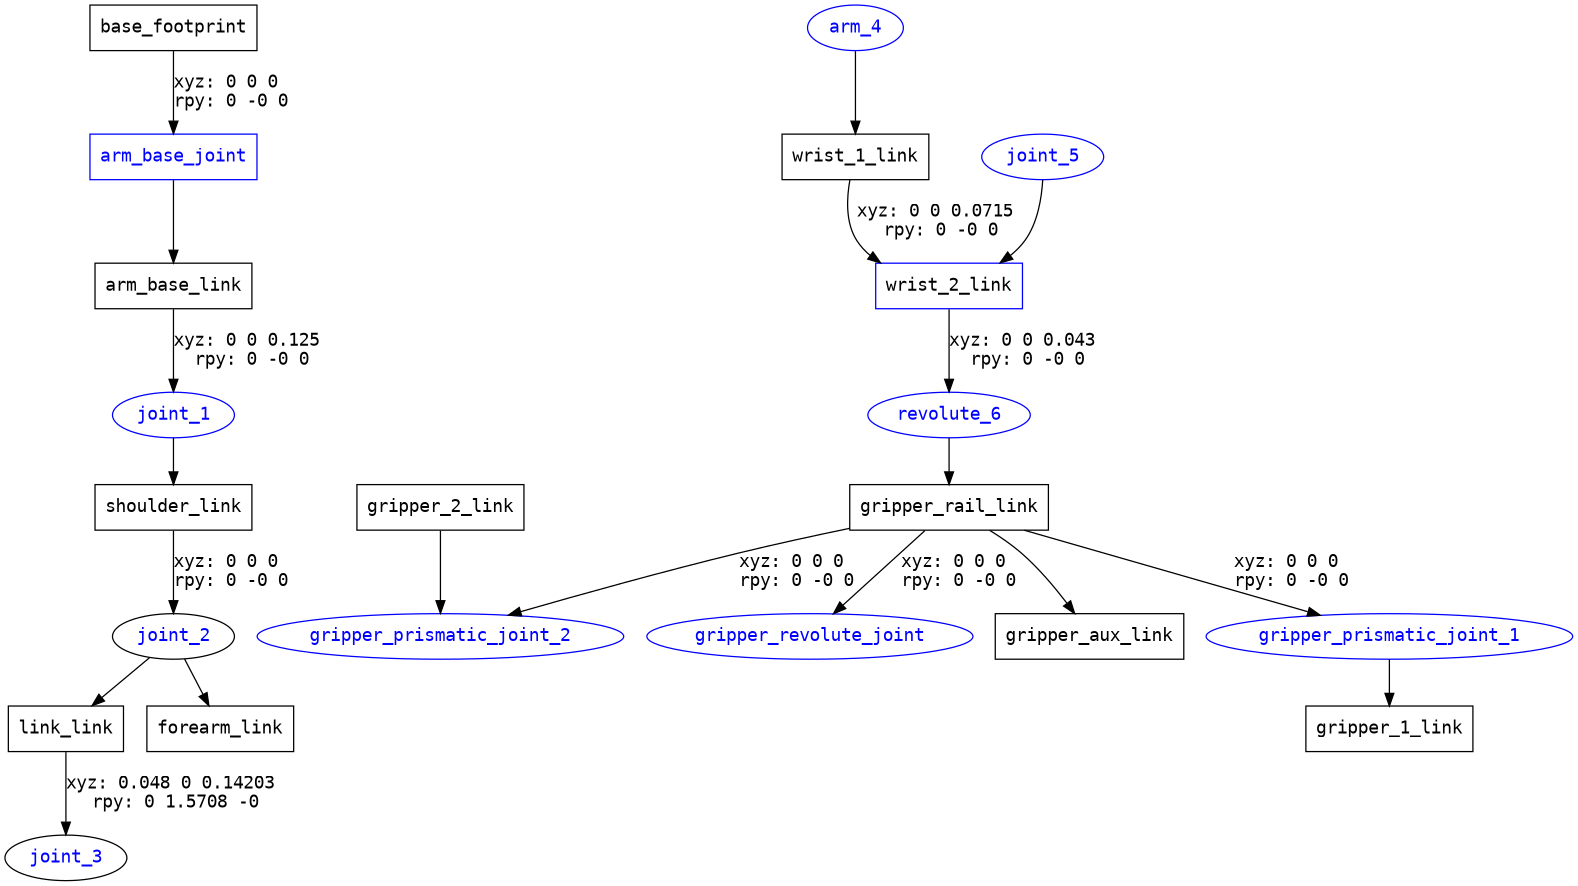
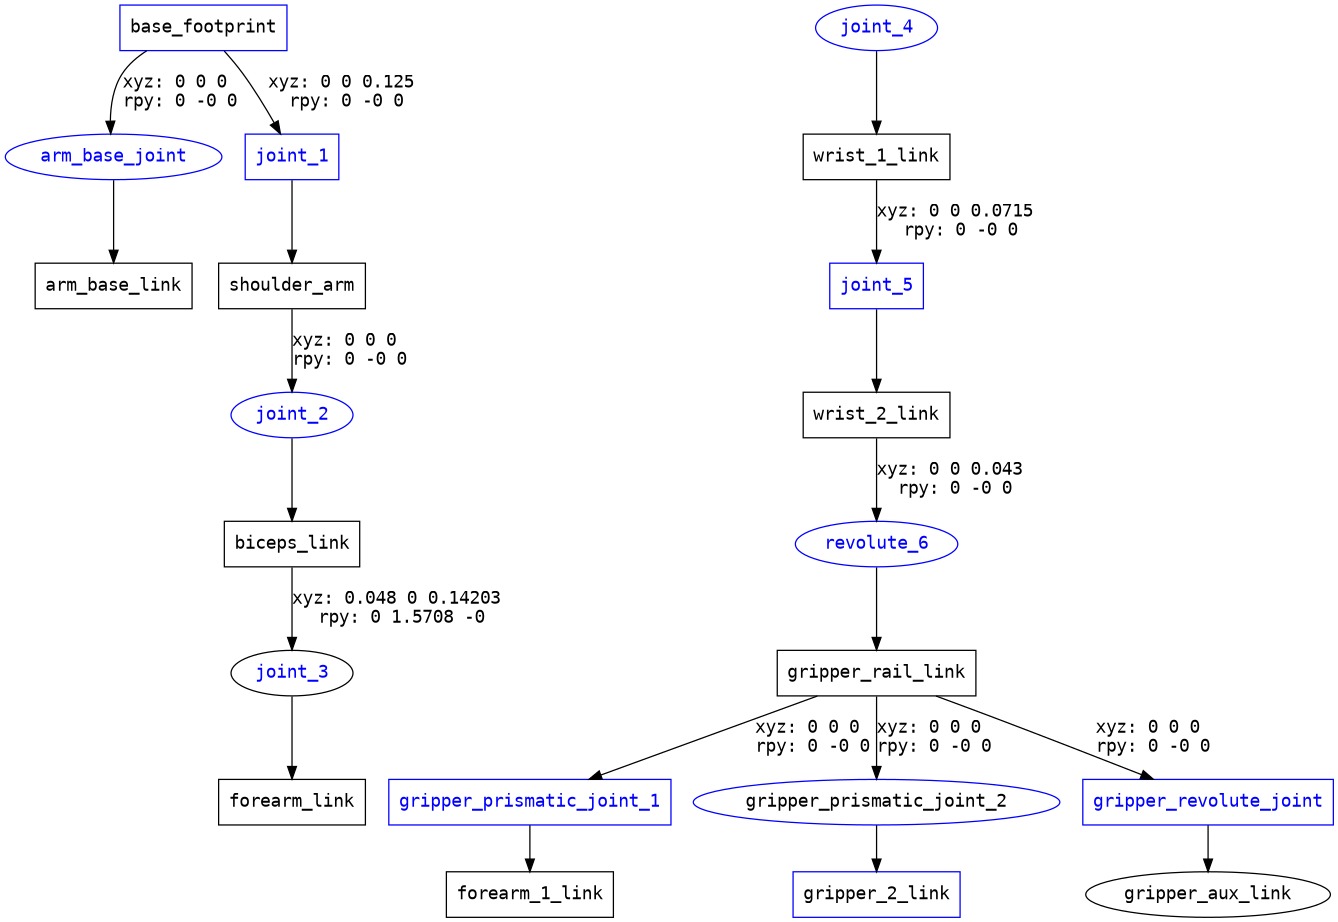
node "base_footprint": color black -> blue
node "arm_4": label "arm_4" -> "joint_4"
node "arm_base_joint": shape box -> ellipse
node "joint_5": shape ellipse -> box
edge "wrist_1_link" -> "wrist_2_link": now "wrist_1_link" -> "joint_5"
node "wrist_2_link": color blue -> black
edge "arm_base_link" -> "joint_1": now "base_footprint" -> "joint_1"
node "joint_1": shape ellipse -> box
node "shoulder_link": label "shoulder_link" -> "shoulder_arm"
node "gripper_2_link": color black -> blue
edge "gripper_rail_link" -> "gripper_aux_link": now "gripper_revolute_joint" -> "gripper_aux_link"
edge "gripper_2_link" -> "gripper_prismatic_joint_2": reversed
node "joint_2": color black -> blue
node "gripper_prismatic_joint_2": fontcolor blue -> black
node "gripper_revolute_joint": shape ellipse -> box
node "gripper_aux_link": shape box -> ellipse
node "gripper_prismatic_joint_1": shape ellipse -> box
edge "joint_2" -> "forearm_link": now "joint_3" -> "forearm_link"
node "link_link": label "link_link" -> "biceps_link"
node "gripper_1_link": label "gripper_1_link" -> "forearm_1_link"
